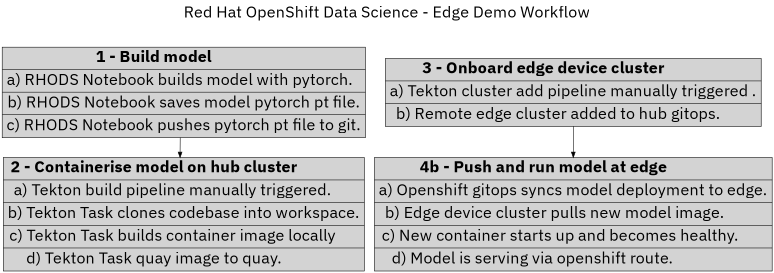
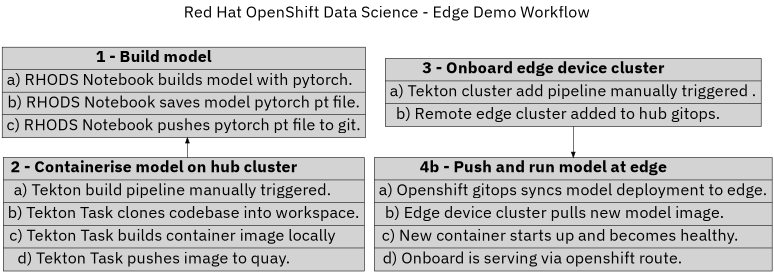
edge "1 - Build model" -> "2 - Containerise model on hub cluster": reversed
node "2 - Containerise model on hub cluster": text "d) Tekton Task quay image to quay." -> "d) Tekton Task pushes image to quay."
node "4b - Push and run model at edge": text "d) Model is serving via openshift route." -> "d) Onboard is serving via openshift route."
